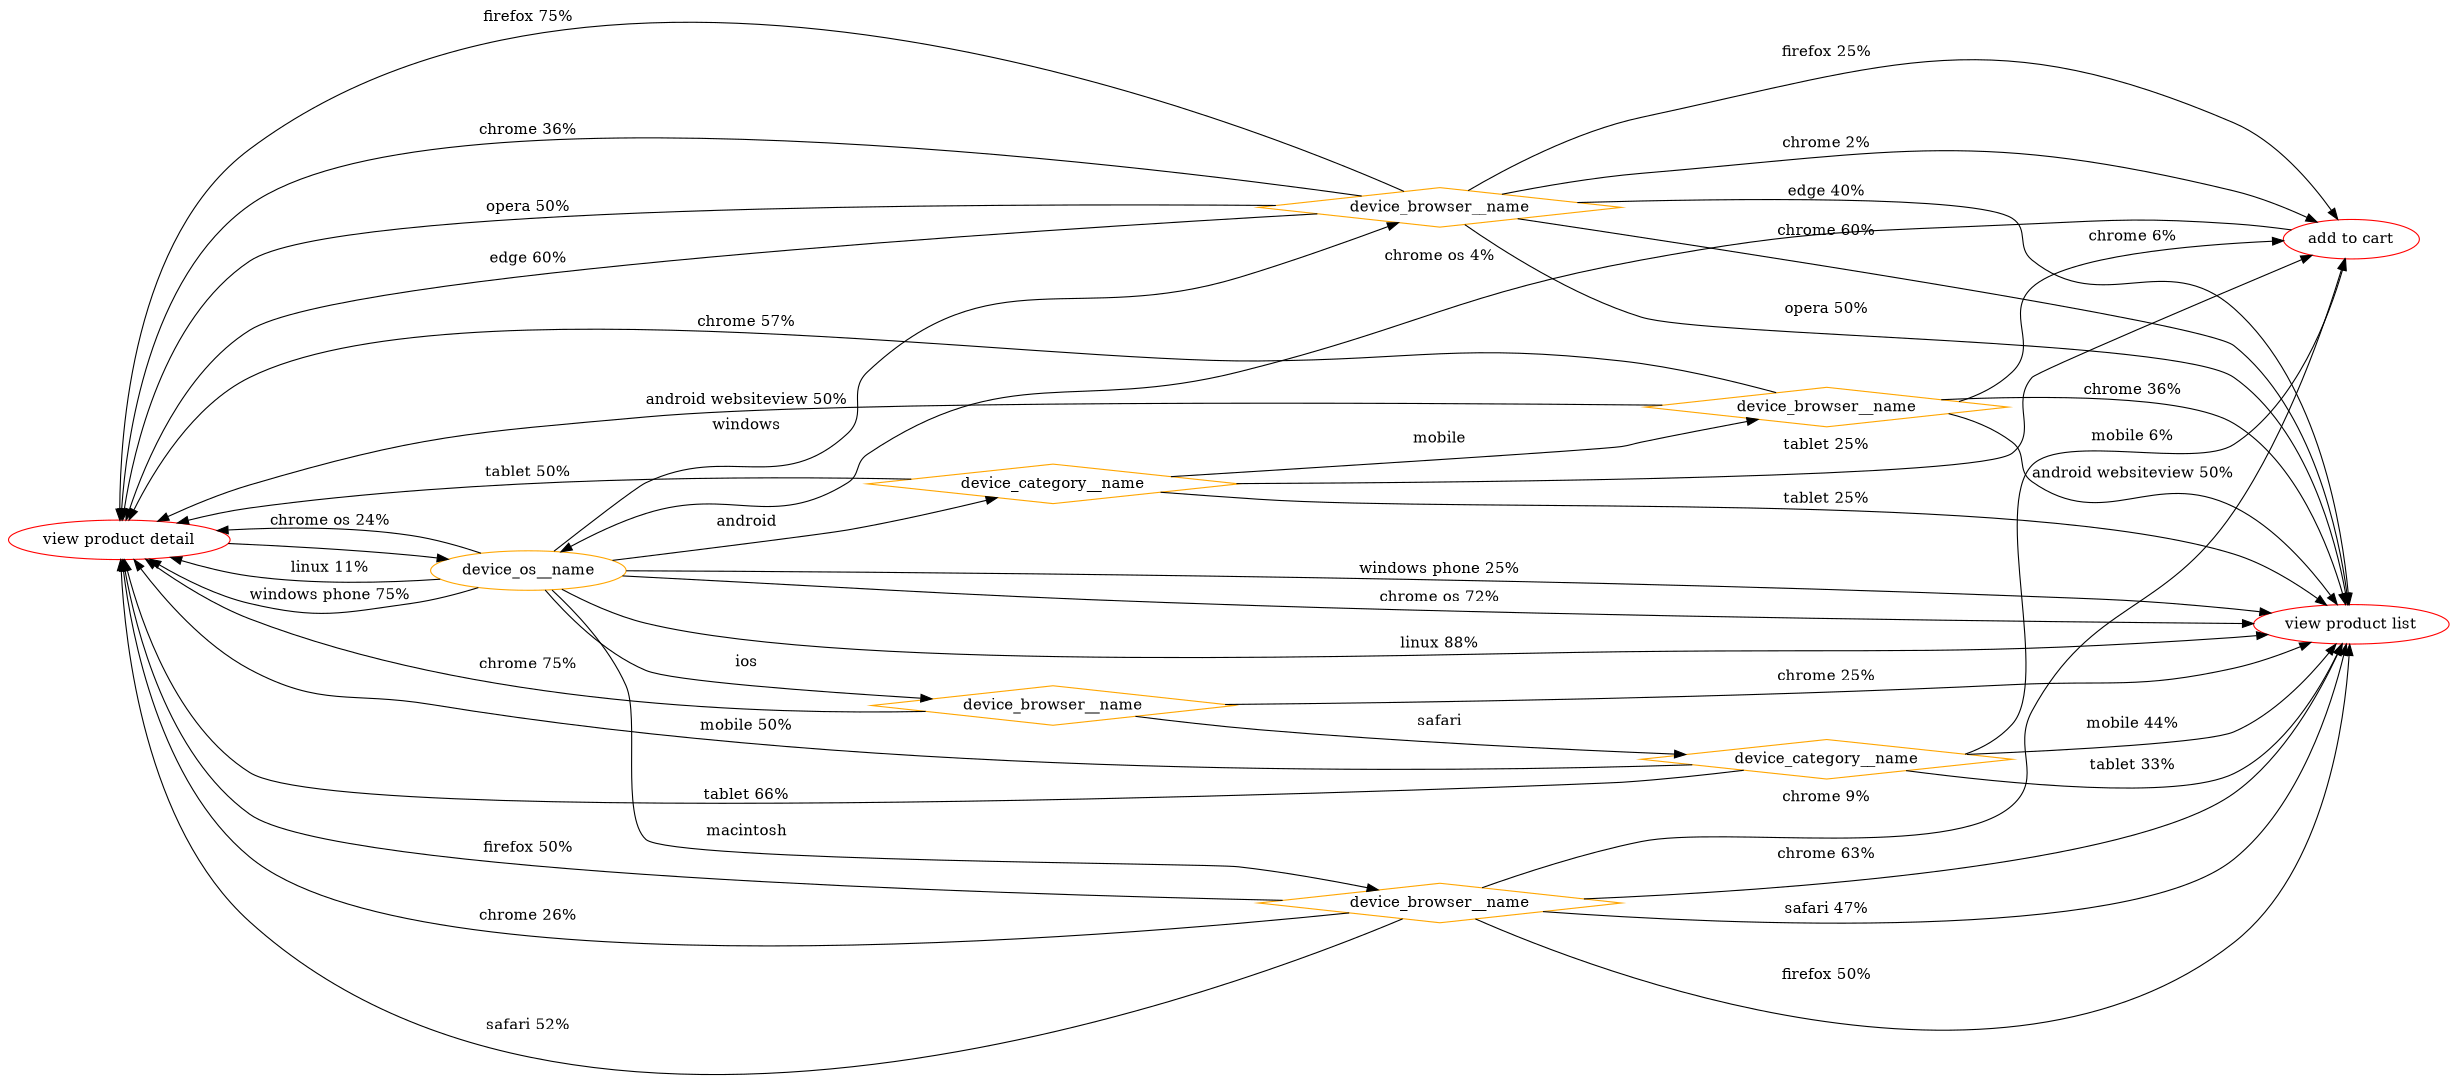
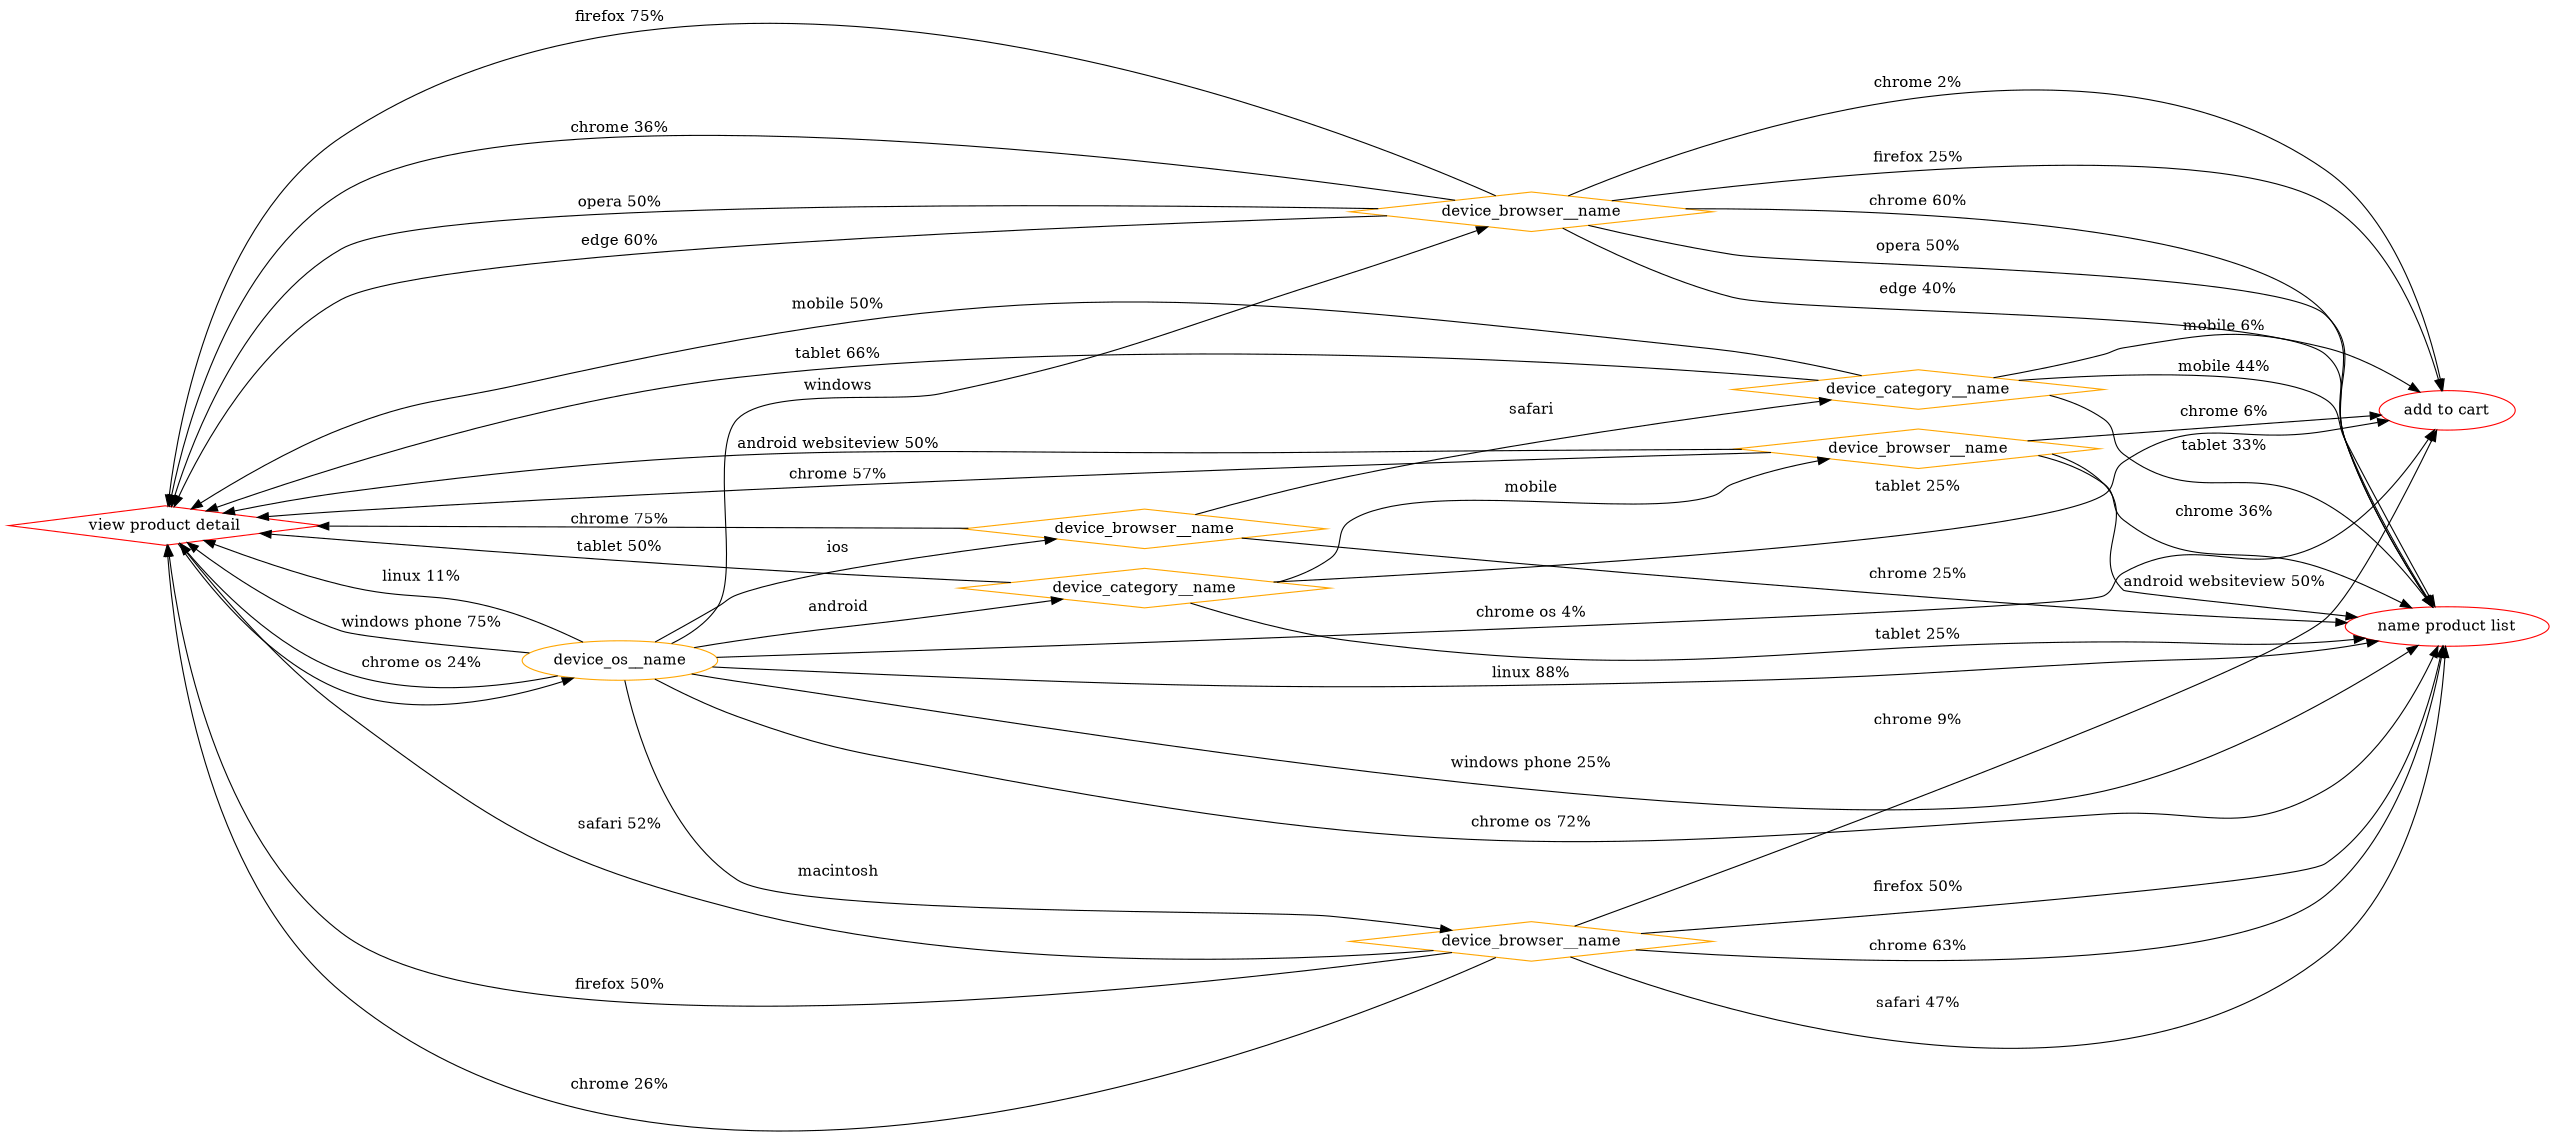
edge "add to cart" -> "device_os__name": reversed
node "view product detail": shape ellipse -> diamond
node "view product list": label "view product list" -> "name product list"
